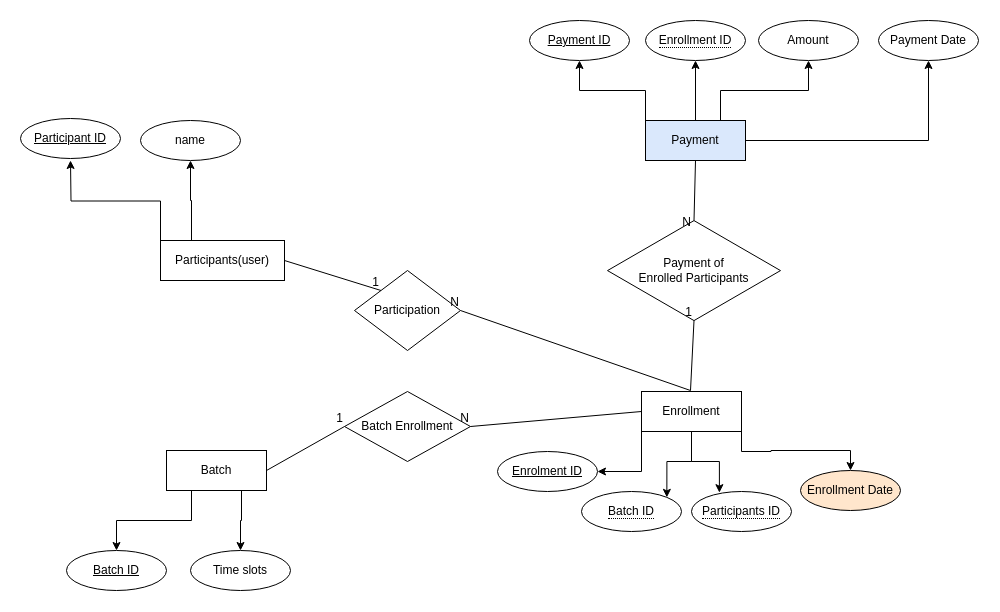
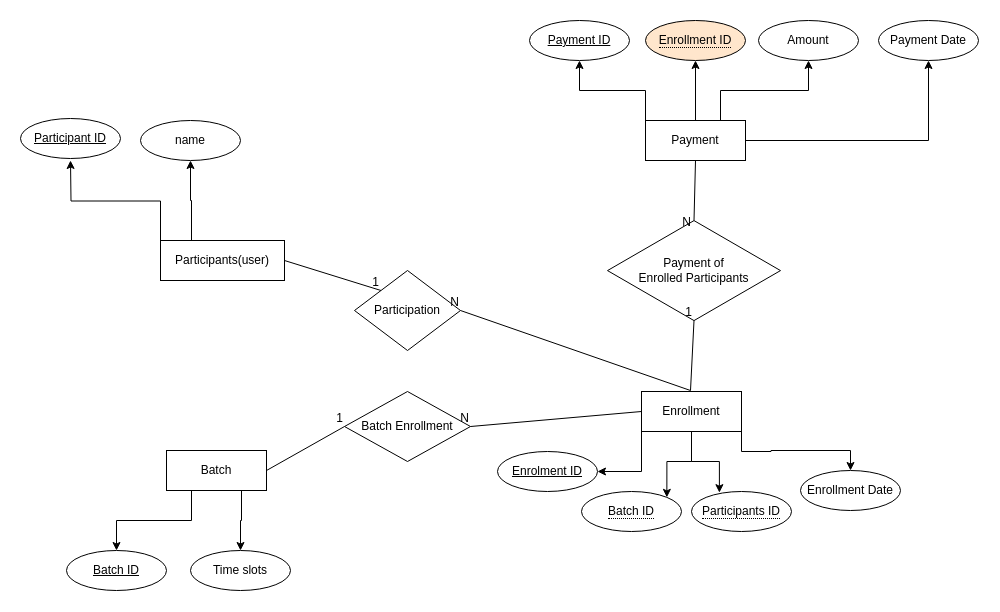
node "Enrollment ID": fillcolor #ffffff -> #ffe6cc
node "Payment": fillcolor #dae8fc -> #ffffff
node "Enrollment Date": fillcolor #ffe6cc -> #ffffff
